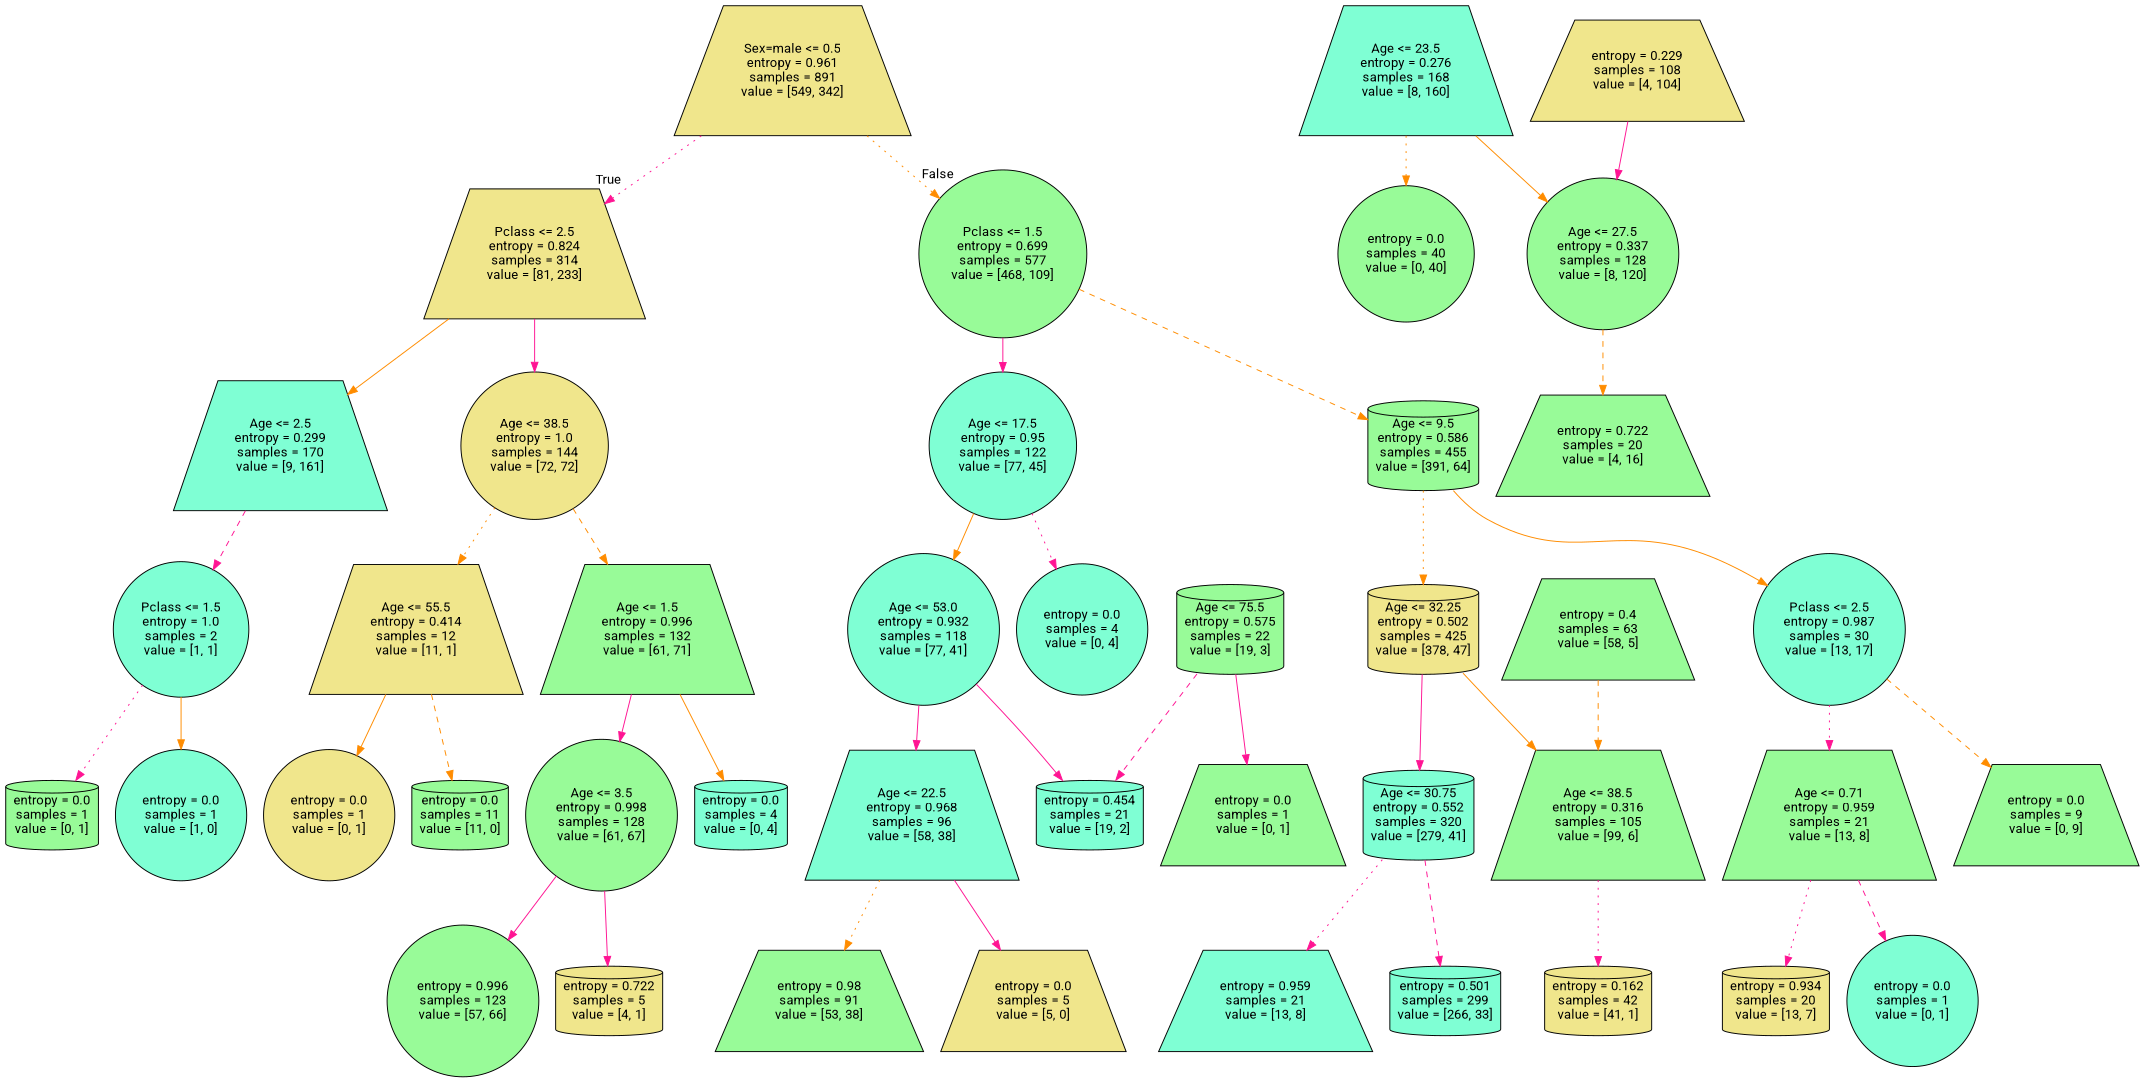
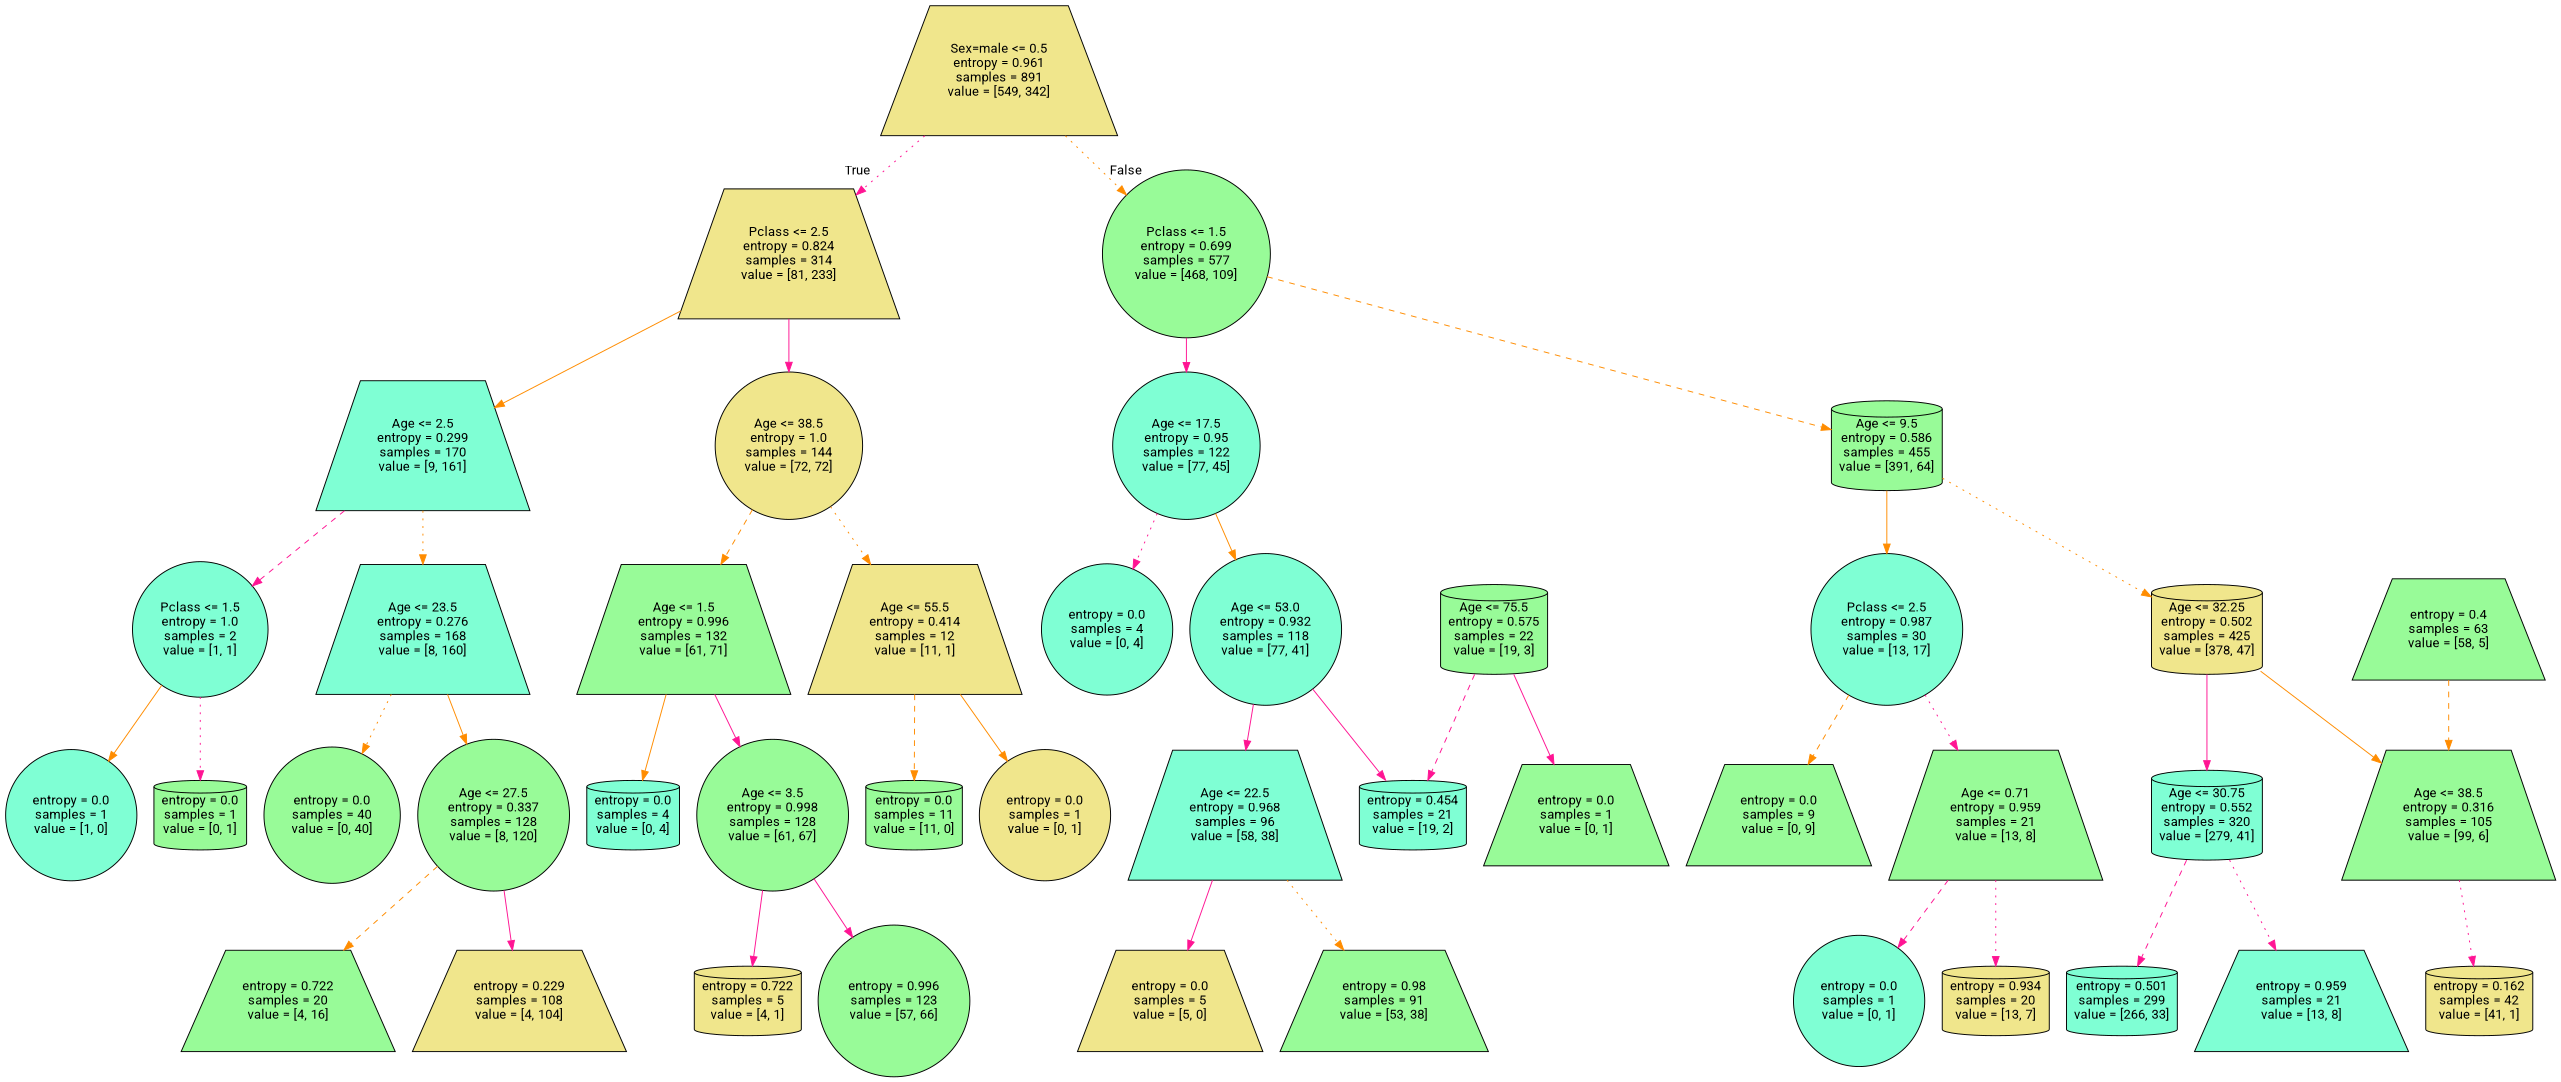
edge "entropy = 0.229 samples = 108 value = [4, 104]" -> "Age <= 27.5 entropy = 0.337 samples = 128 value = [8, 120]": reversed
edge "Age <= 2.5 entropy = 0.299 samples = 170 value = [9, 161]" -> "Age <= 23.5 entropy = 0.276 samples = 168 value = [8, 160]": added
